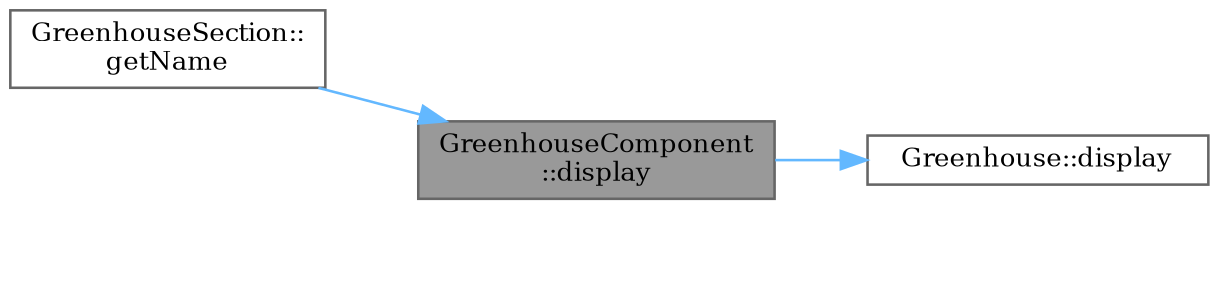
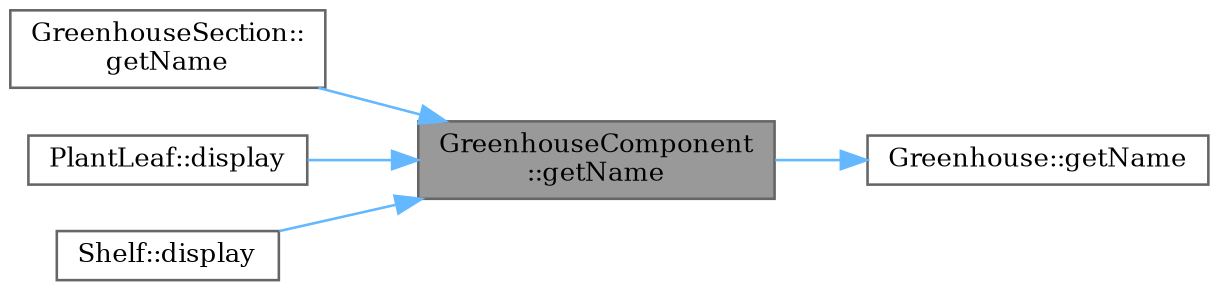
node "PlantLeaf::display": added
node "GreenhouseComponent ::display": label "GreenhouseComponent ::display" -> "GreenhouseComponent ::getName"
node "Greenhouse::display": label "Greenhouse::display" -> "Greenhouse::getName"
node "Shelf::display": added
